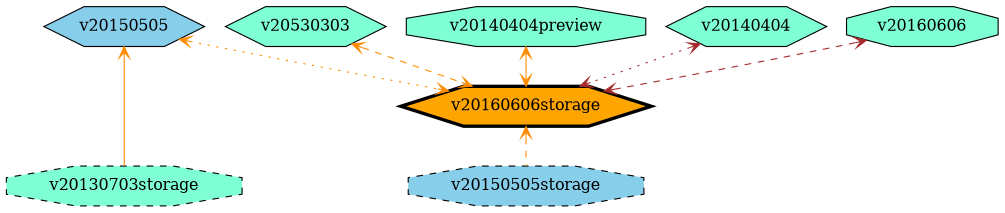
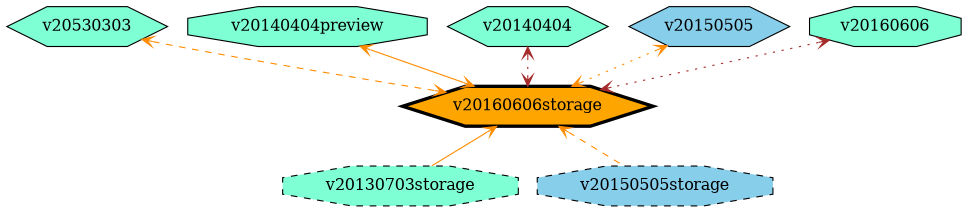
edge "v20160606" -- "v20160606storage": style dashed -> dotted
edge "v20150505" -- "v20130703storage": now "v20160606storage" -- "v20130703storage"
